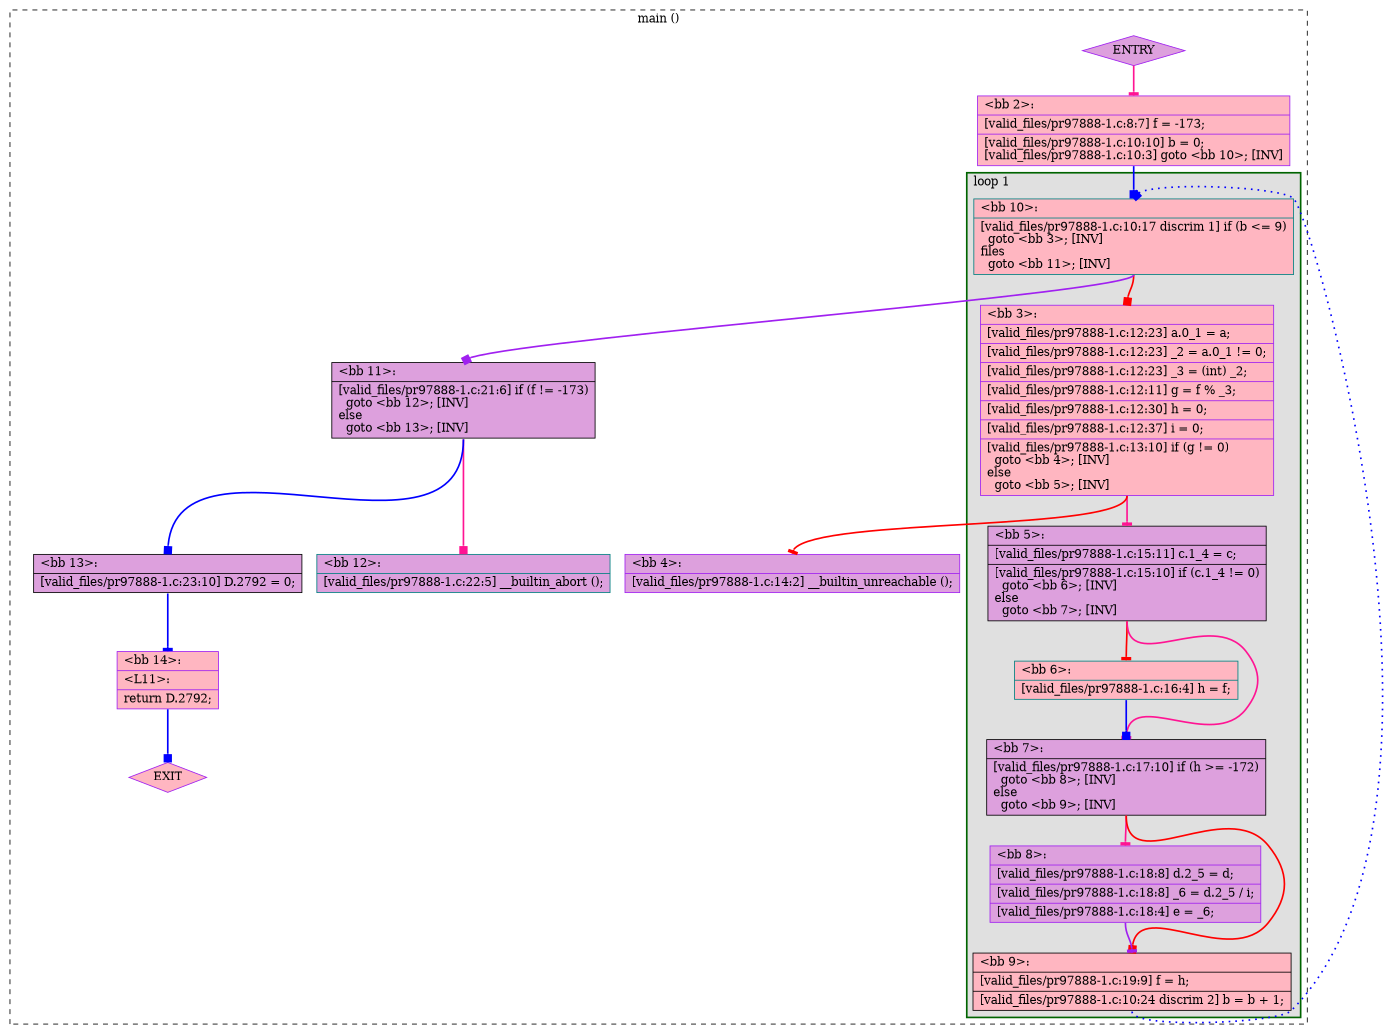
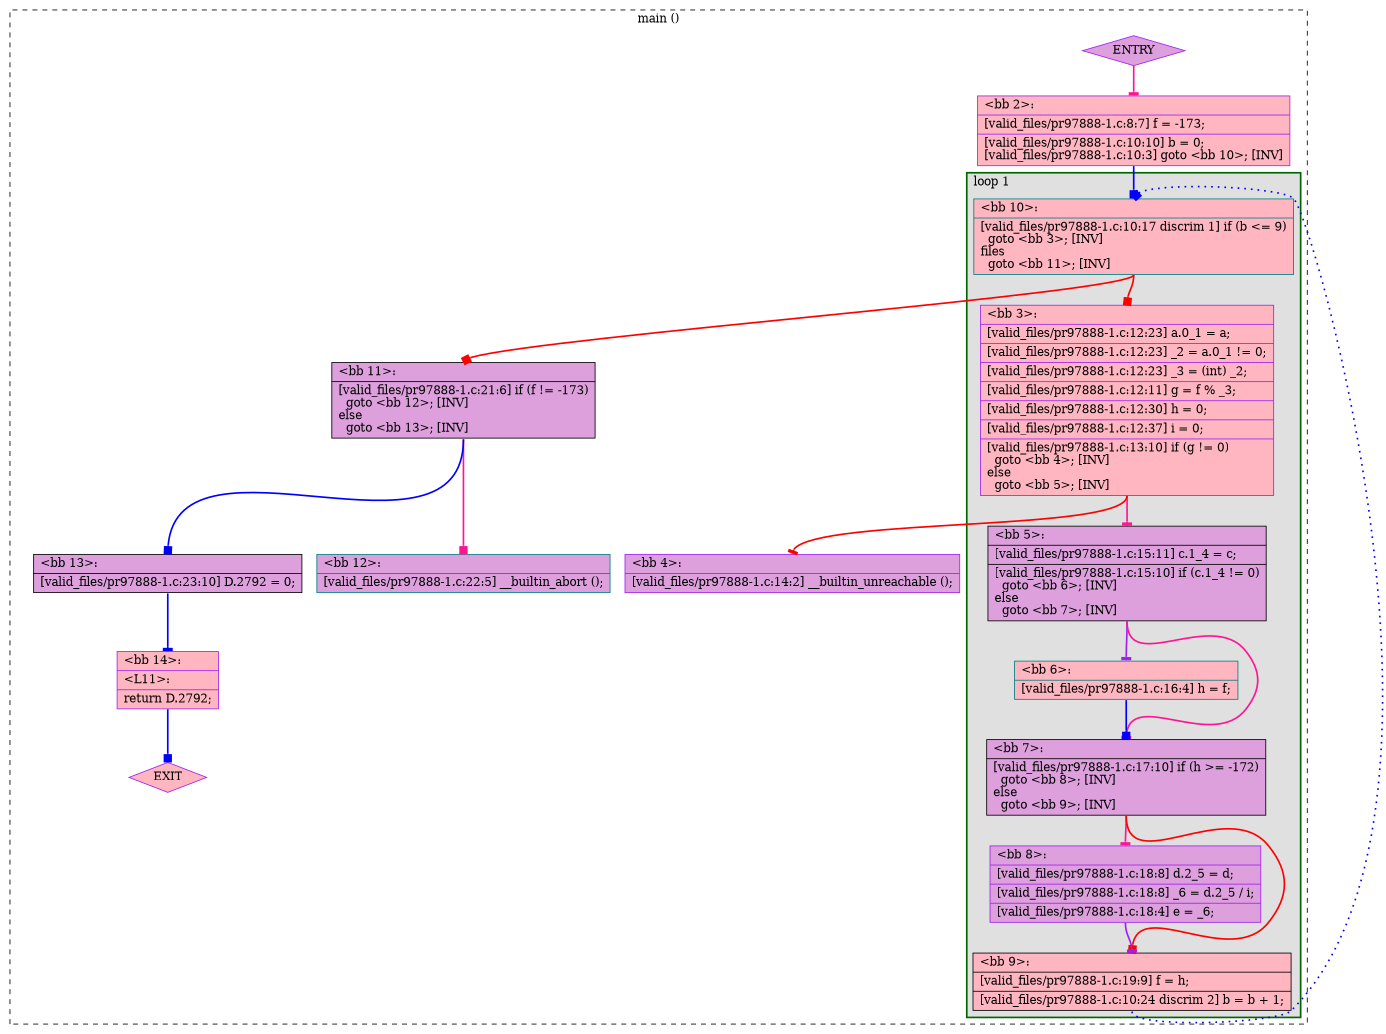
edge "<bb 10>:" -> "<bb 11>:": color purple -> red
edge "<bb 5>:" -> "<bb 6>:": color red -> purple
